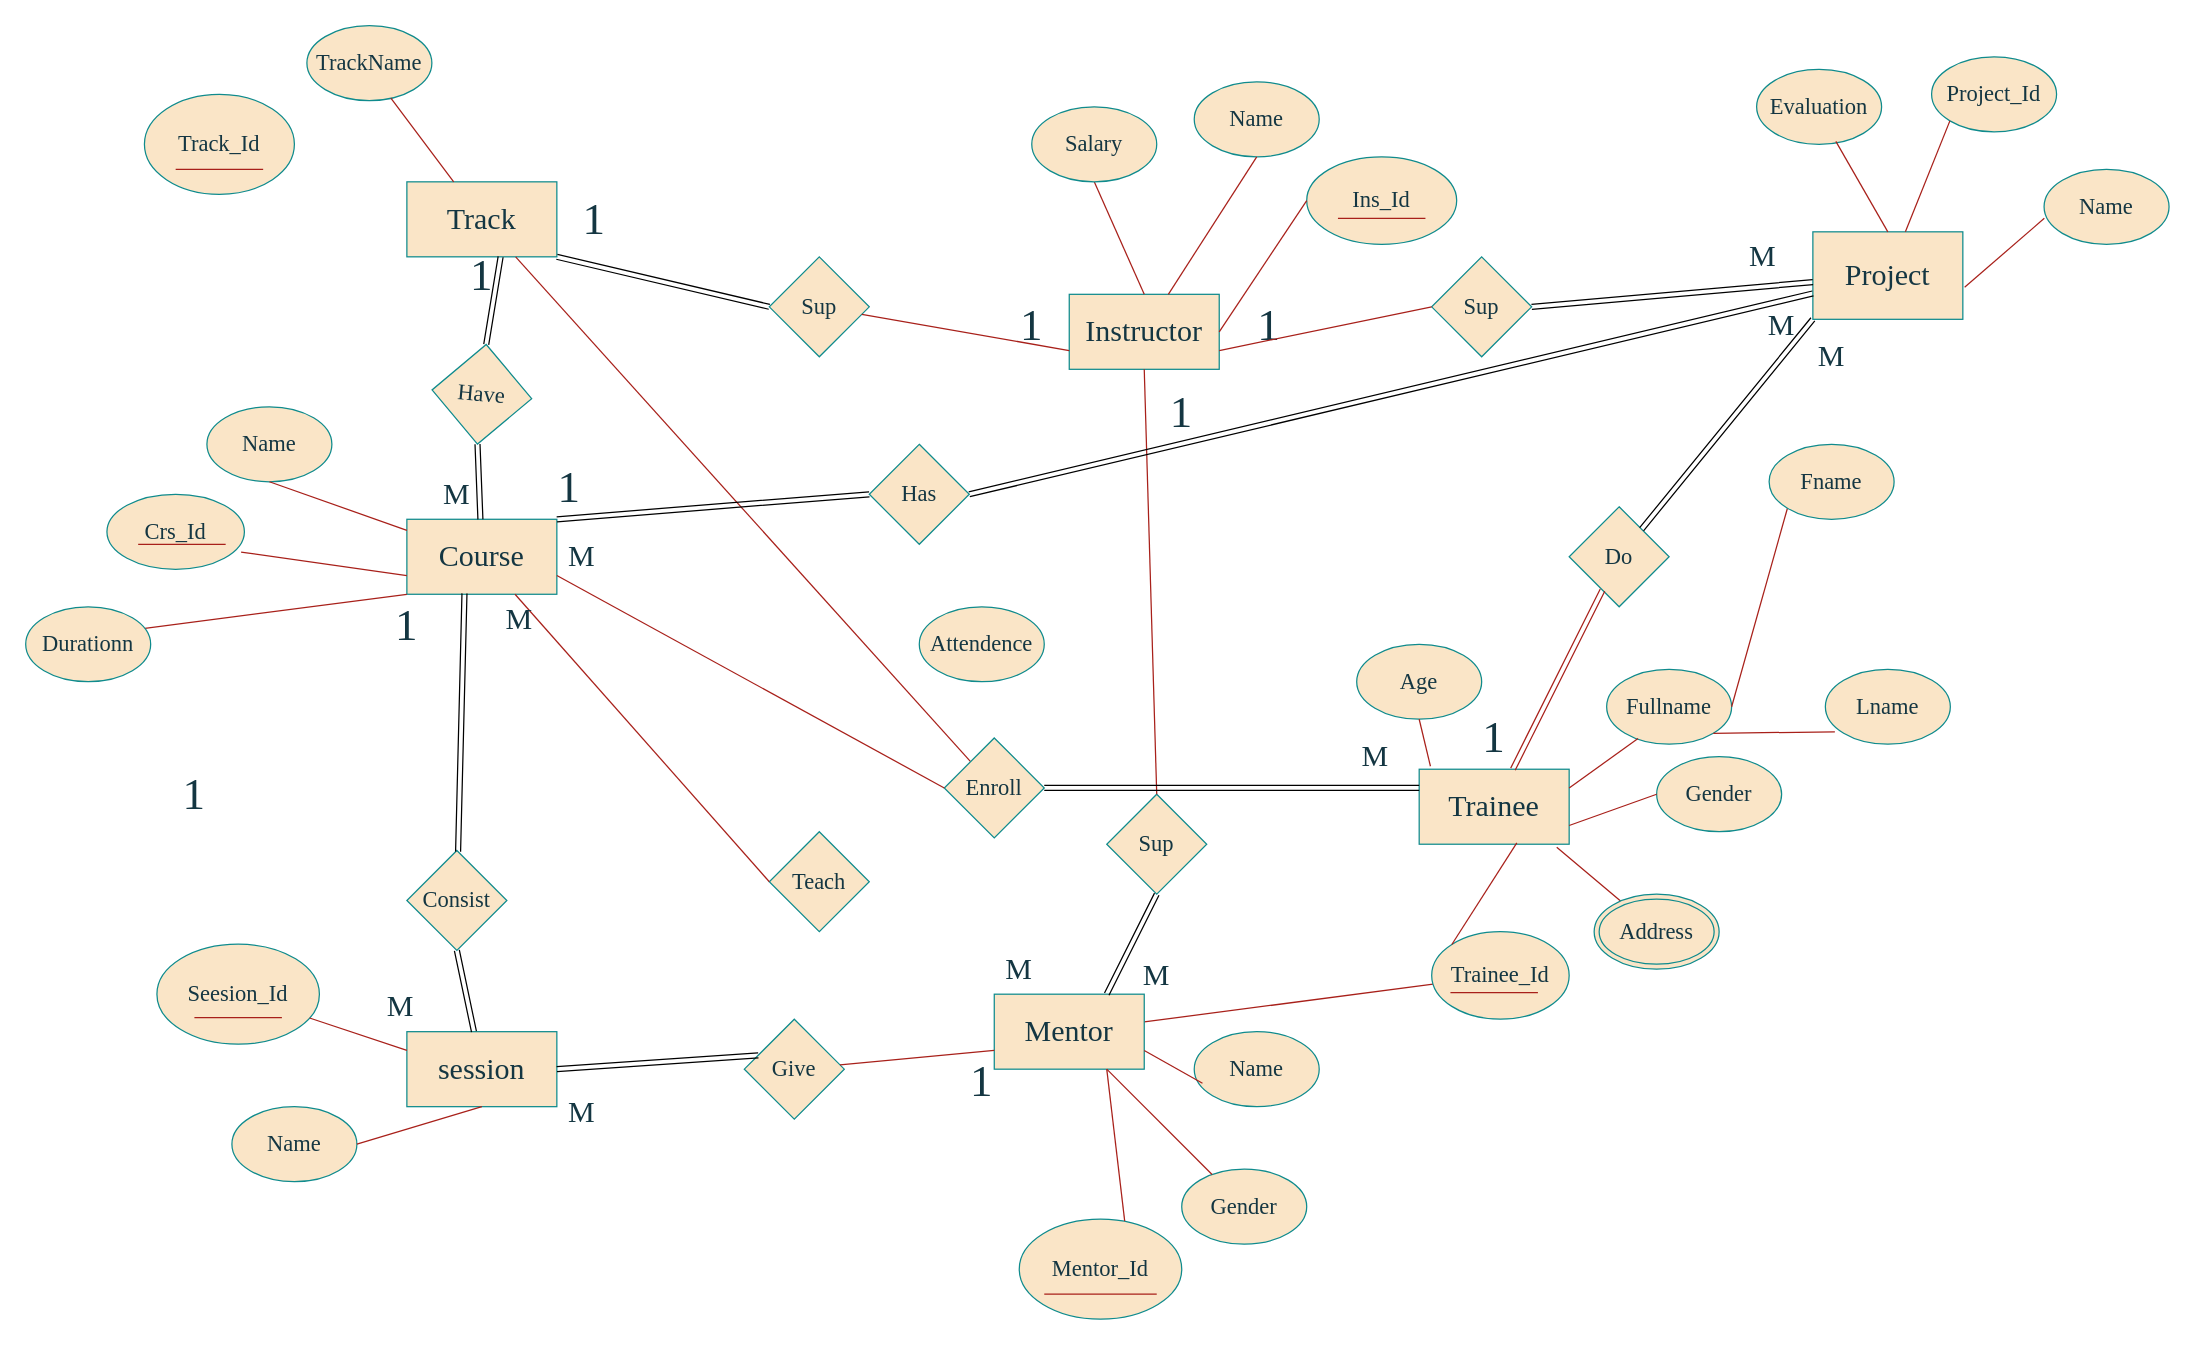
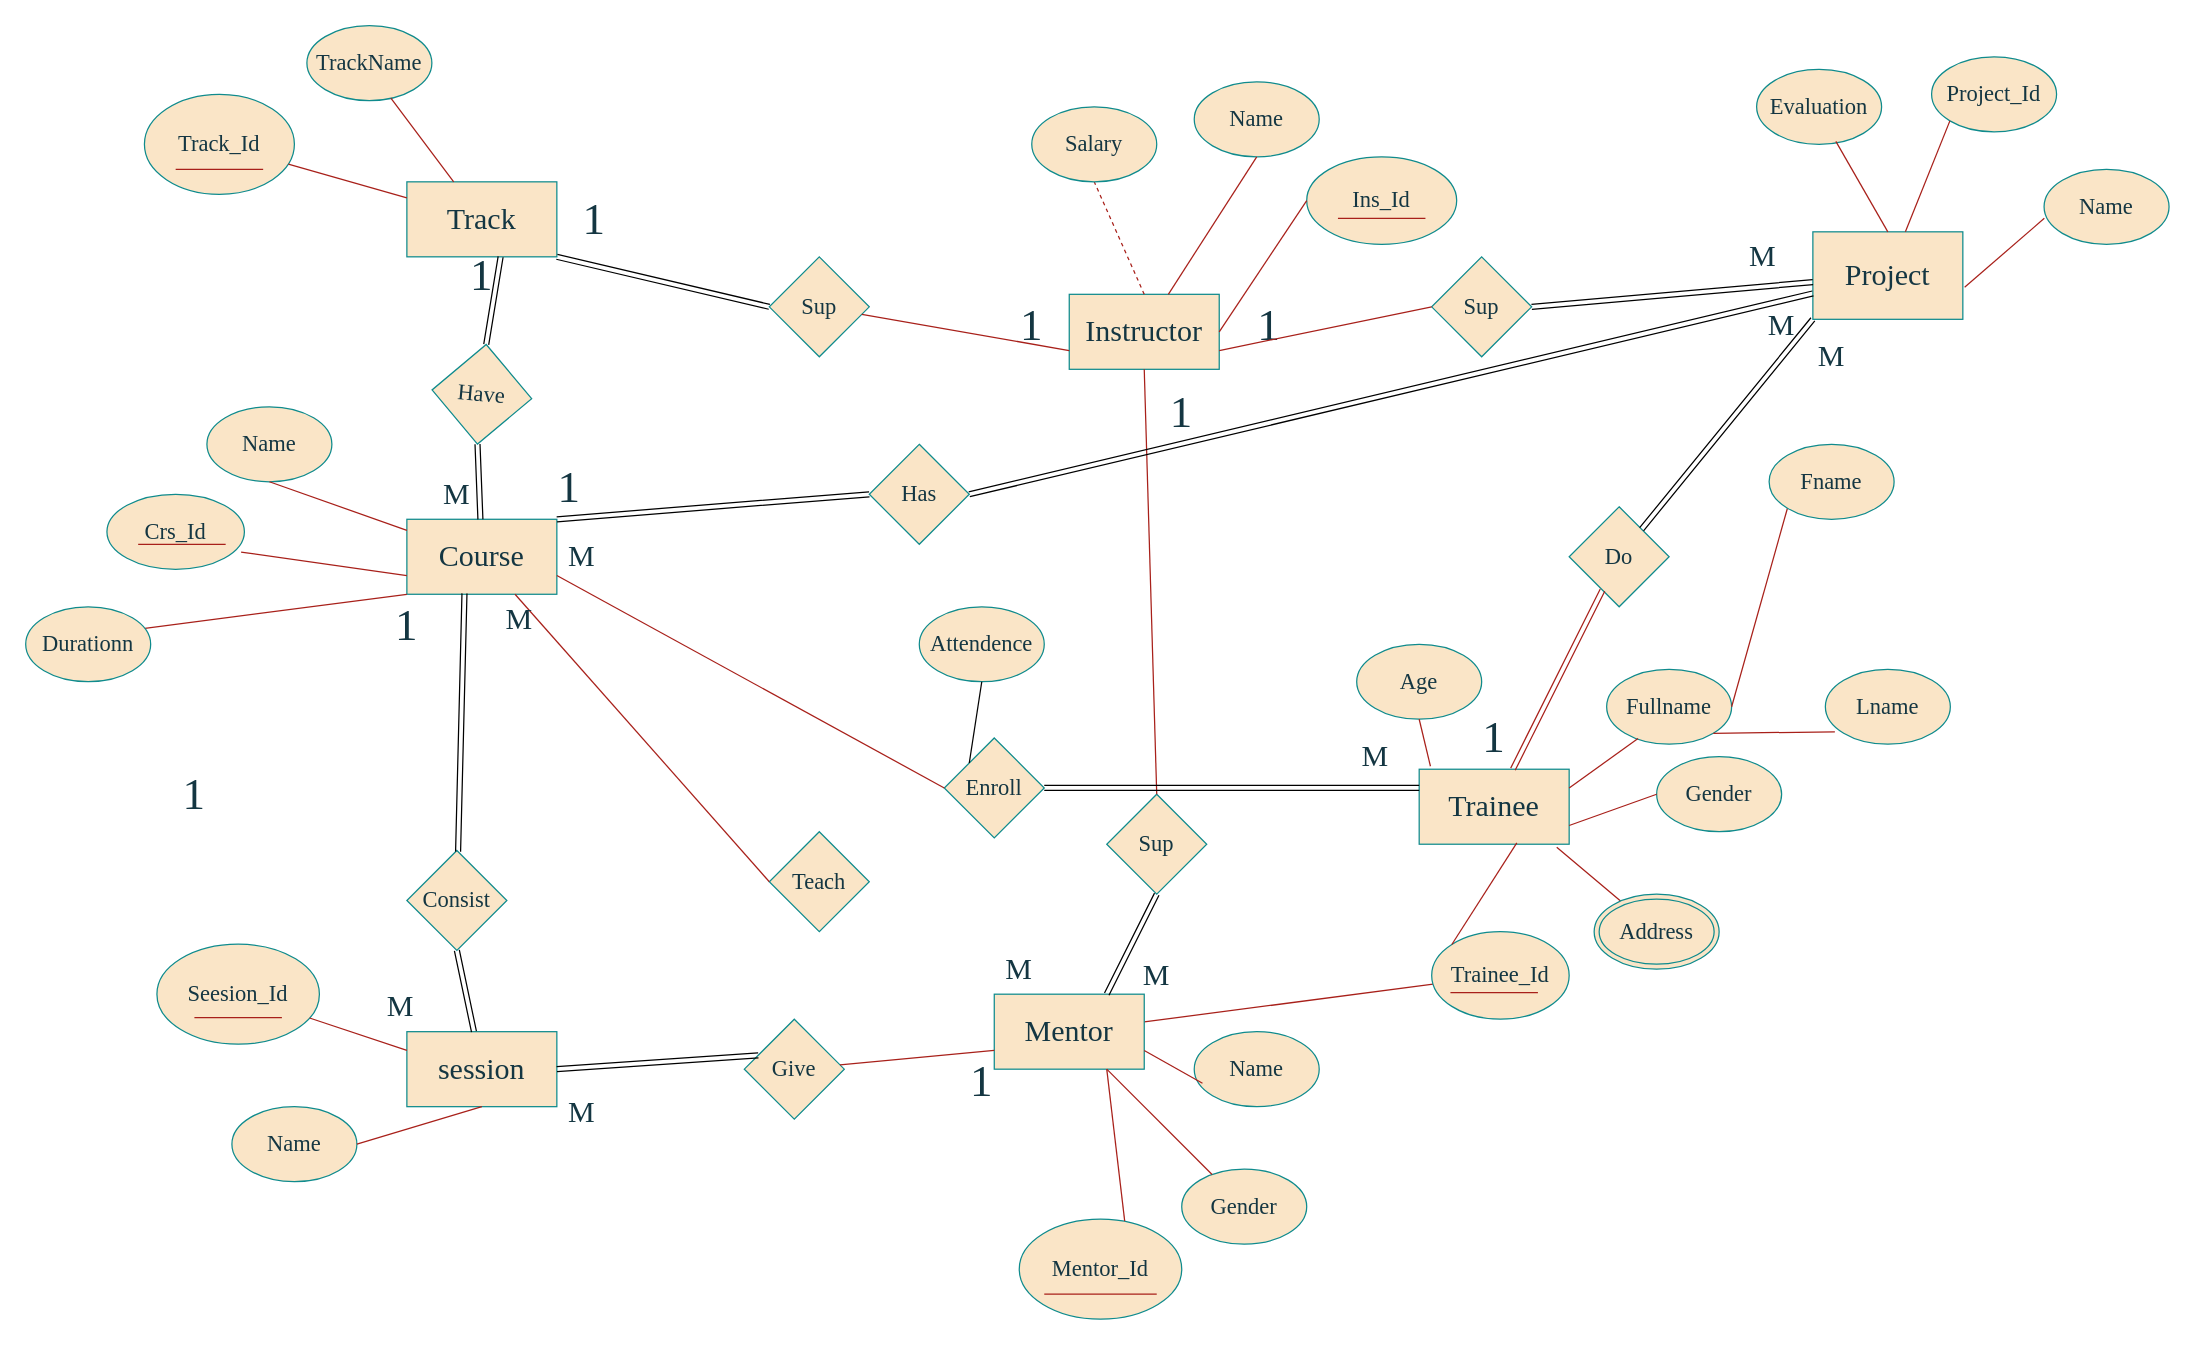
edge "Salary" -- "Instructor": style solid -> dashed
edge "Track" -- "Enroll": now "Track" -- "Track_Id"
edge "Attendence" -- "Enroll": added
